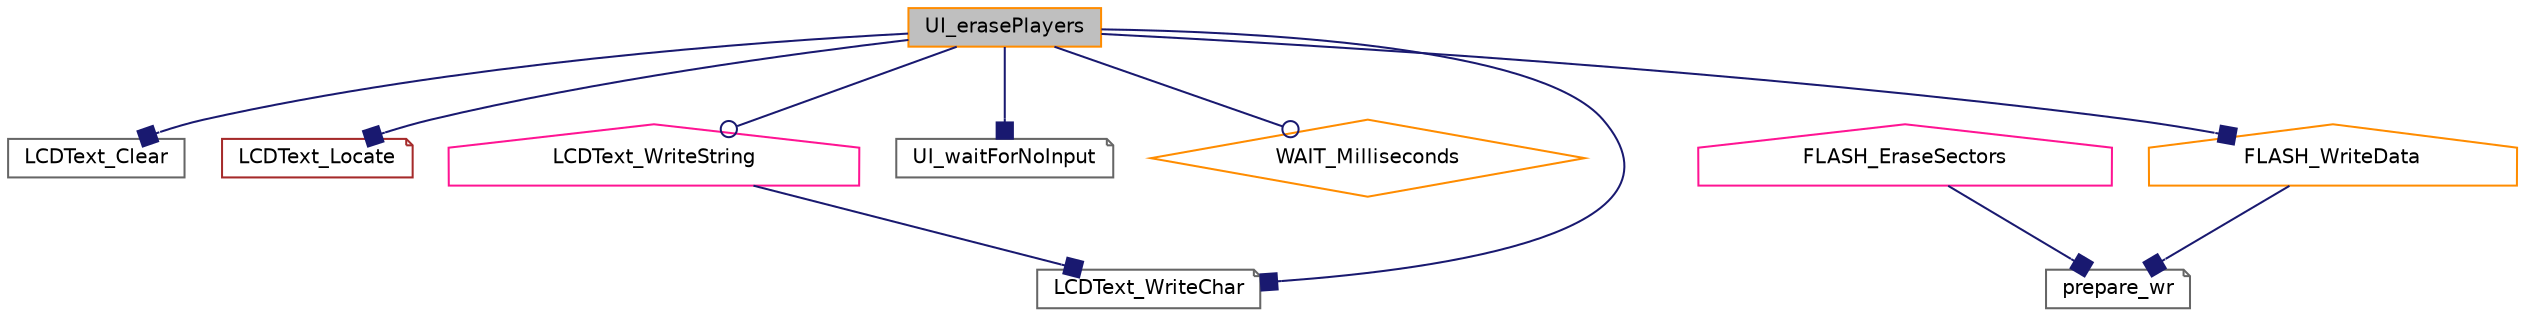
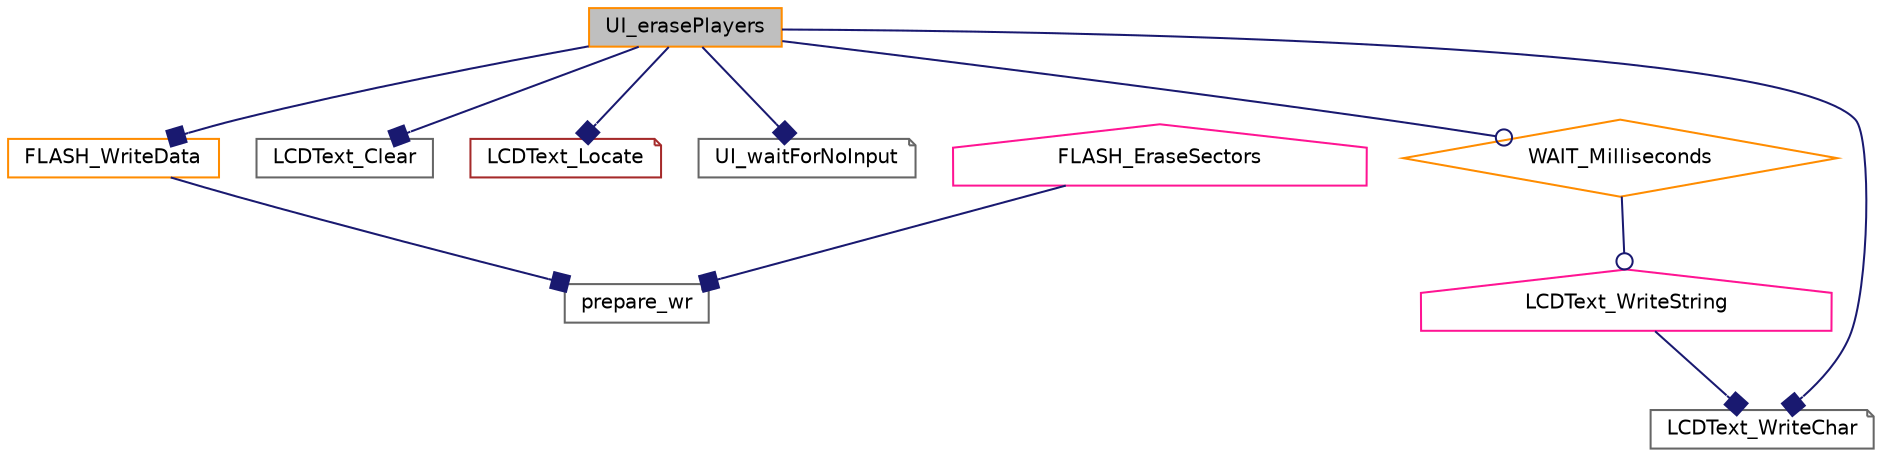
edge "UI_erasePlayers" -> "LCDText_WriteString": now "WAIT_Milliseconds" -> "LCDText_WriteString"
node "FLASH_WriteData": shape house -> box
